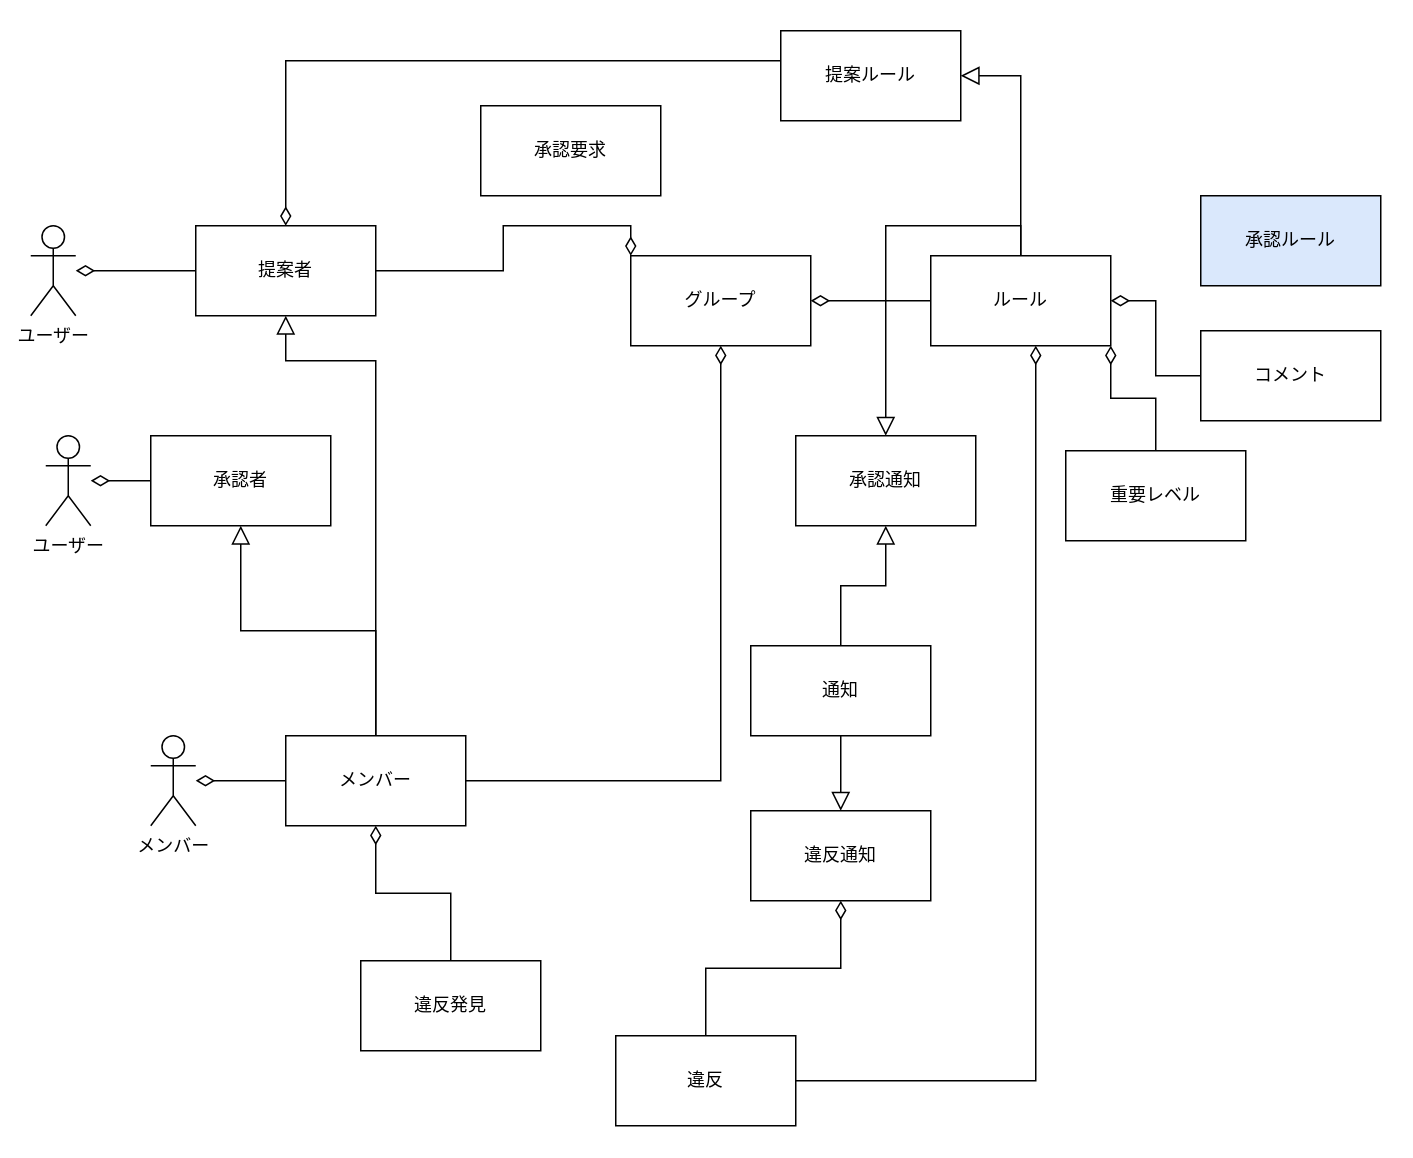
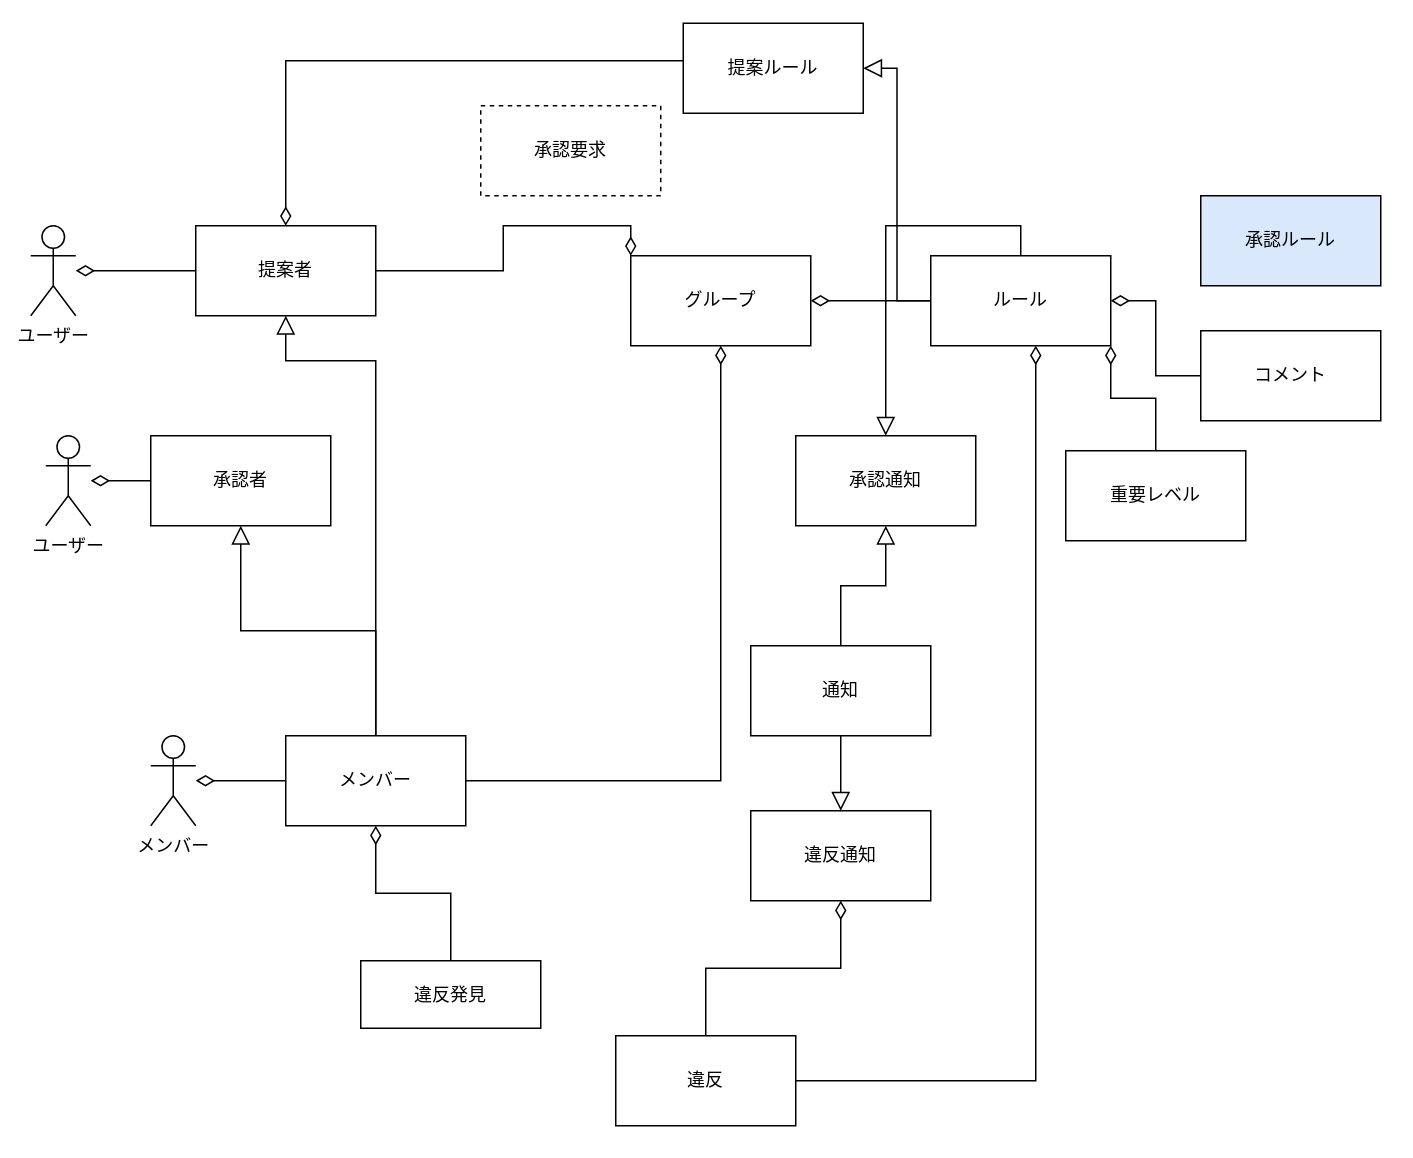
node "提案ルール": moved (871, 76) -> (773, 68)
node "承認要求": style solid -> dashed
node "違反発見": size 180x90 -> 180x68
